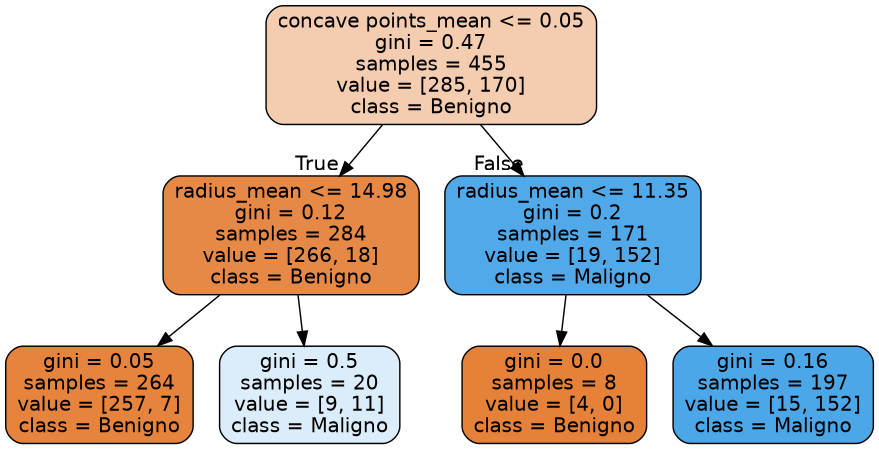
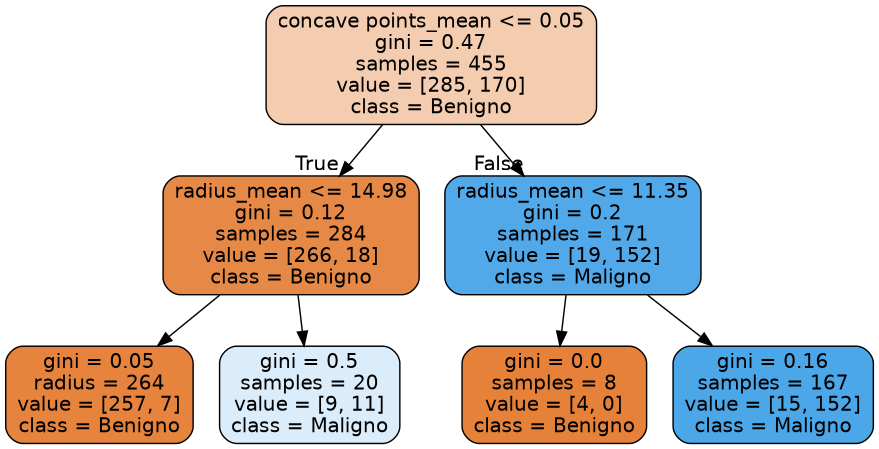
node "gini = 0.05 samples = 264 value = [257, 7] class = Benigno": label "gini = 0.05 samples = 264 value = [257, 7] class = Benigno" -> "gini = 0.05 radius = 264 value = [257, 7] class = Benigno"
node "gini = 0.16 samples = 197 value = [15, 152] class = Maligno": label "gini = 0.16 samples = 197 value = [15, 152] class = Maligno" -> "gini = 0.16 samples = 167 value = [15, 152] class = Maligno"
